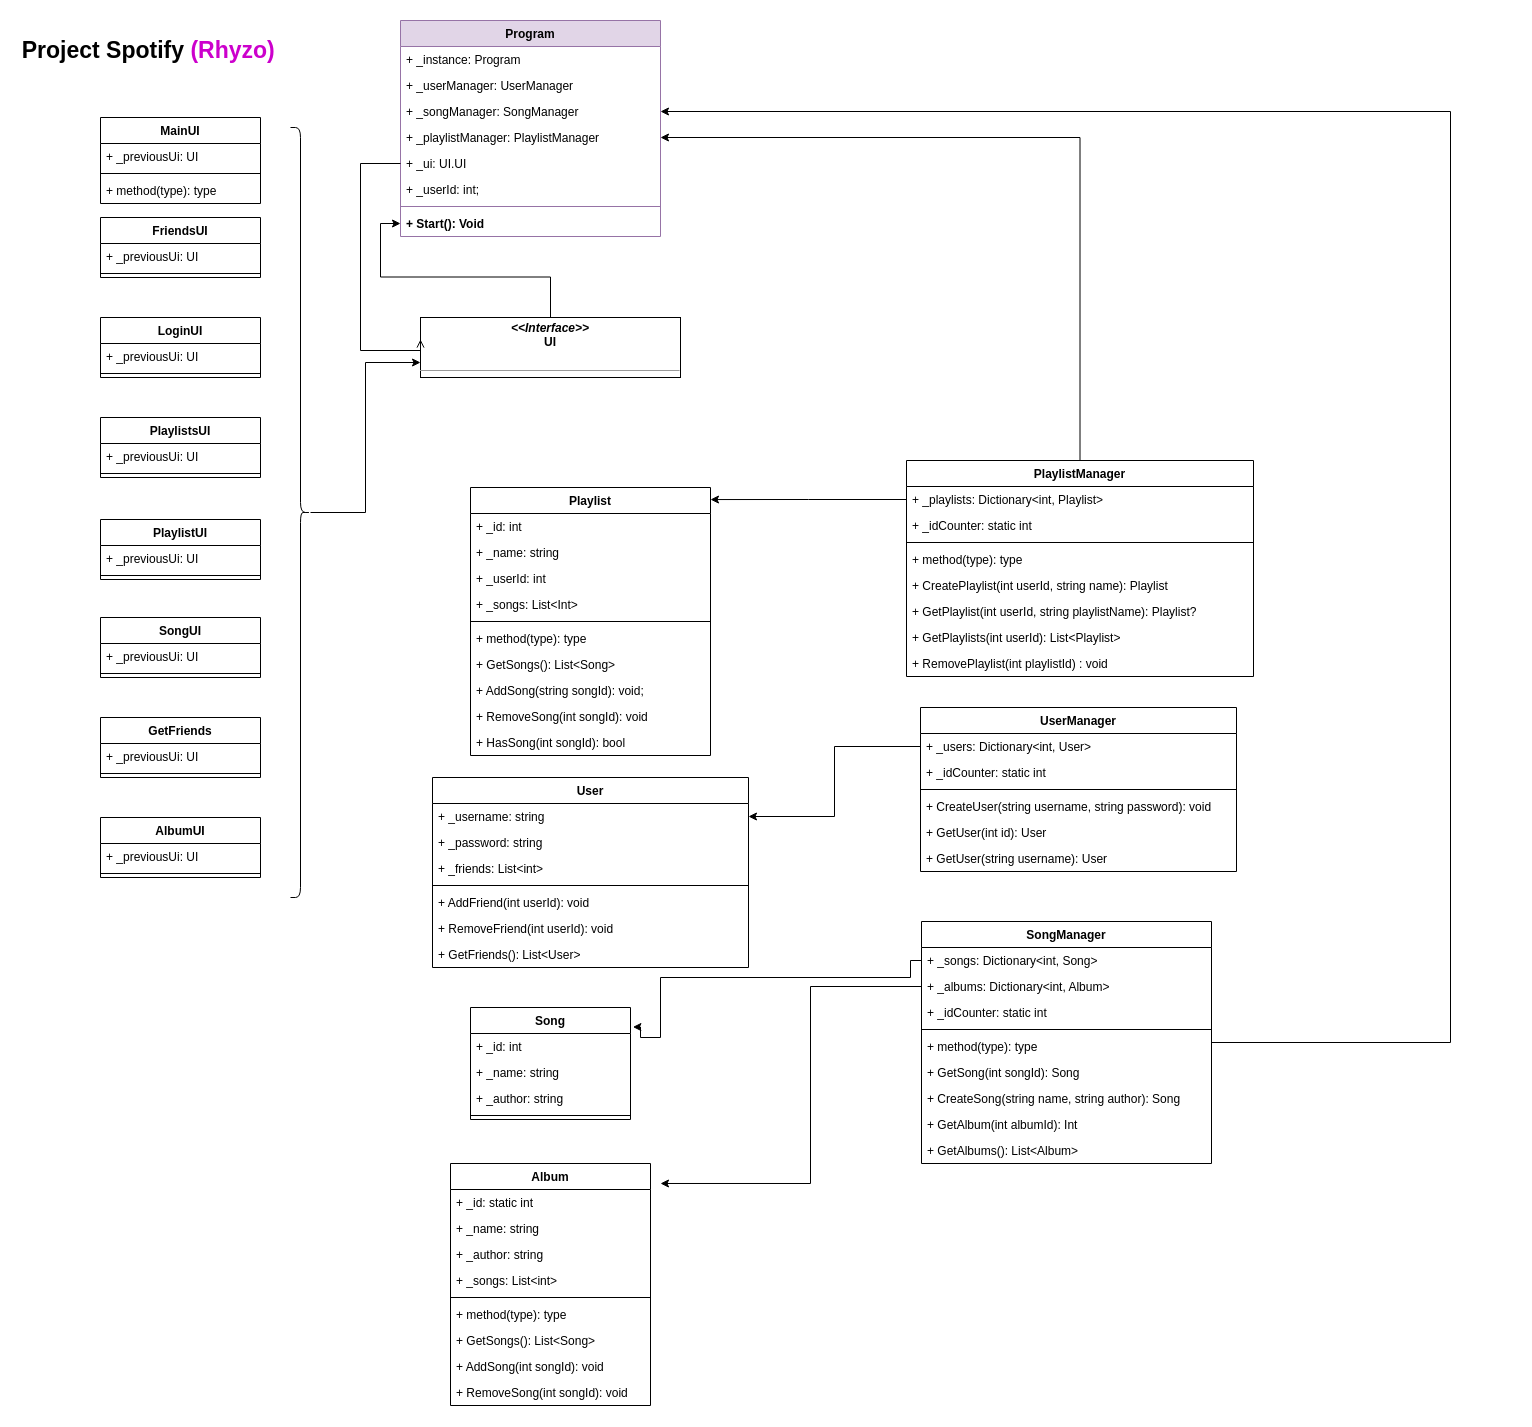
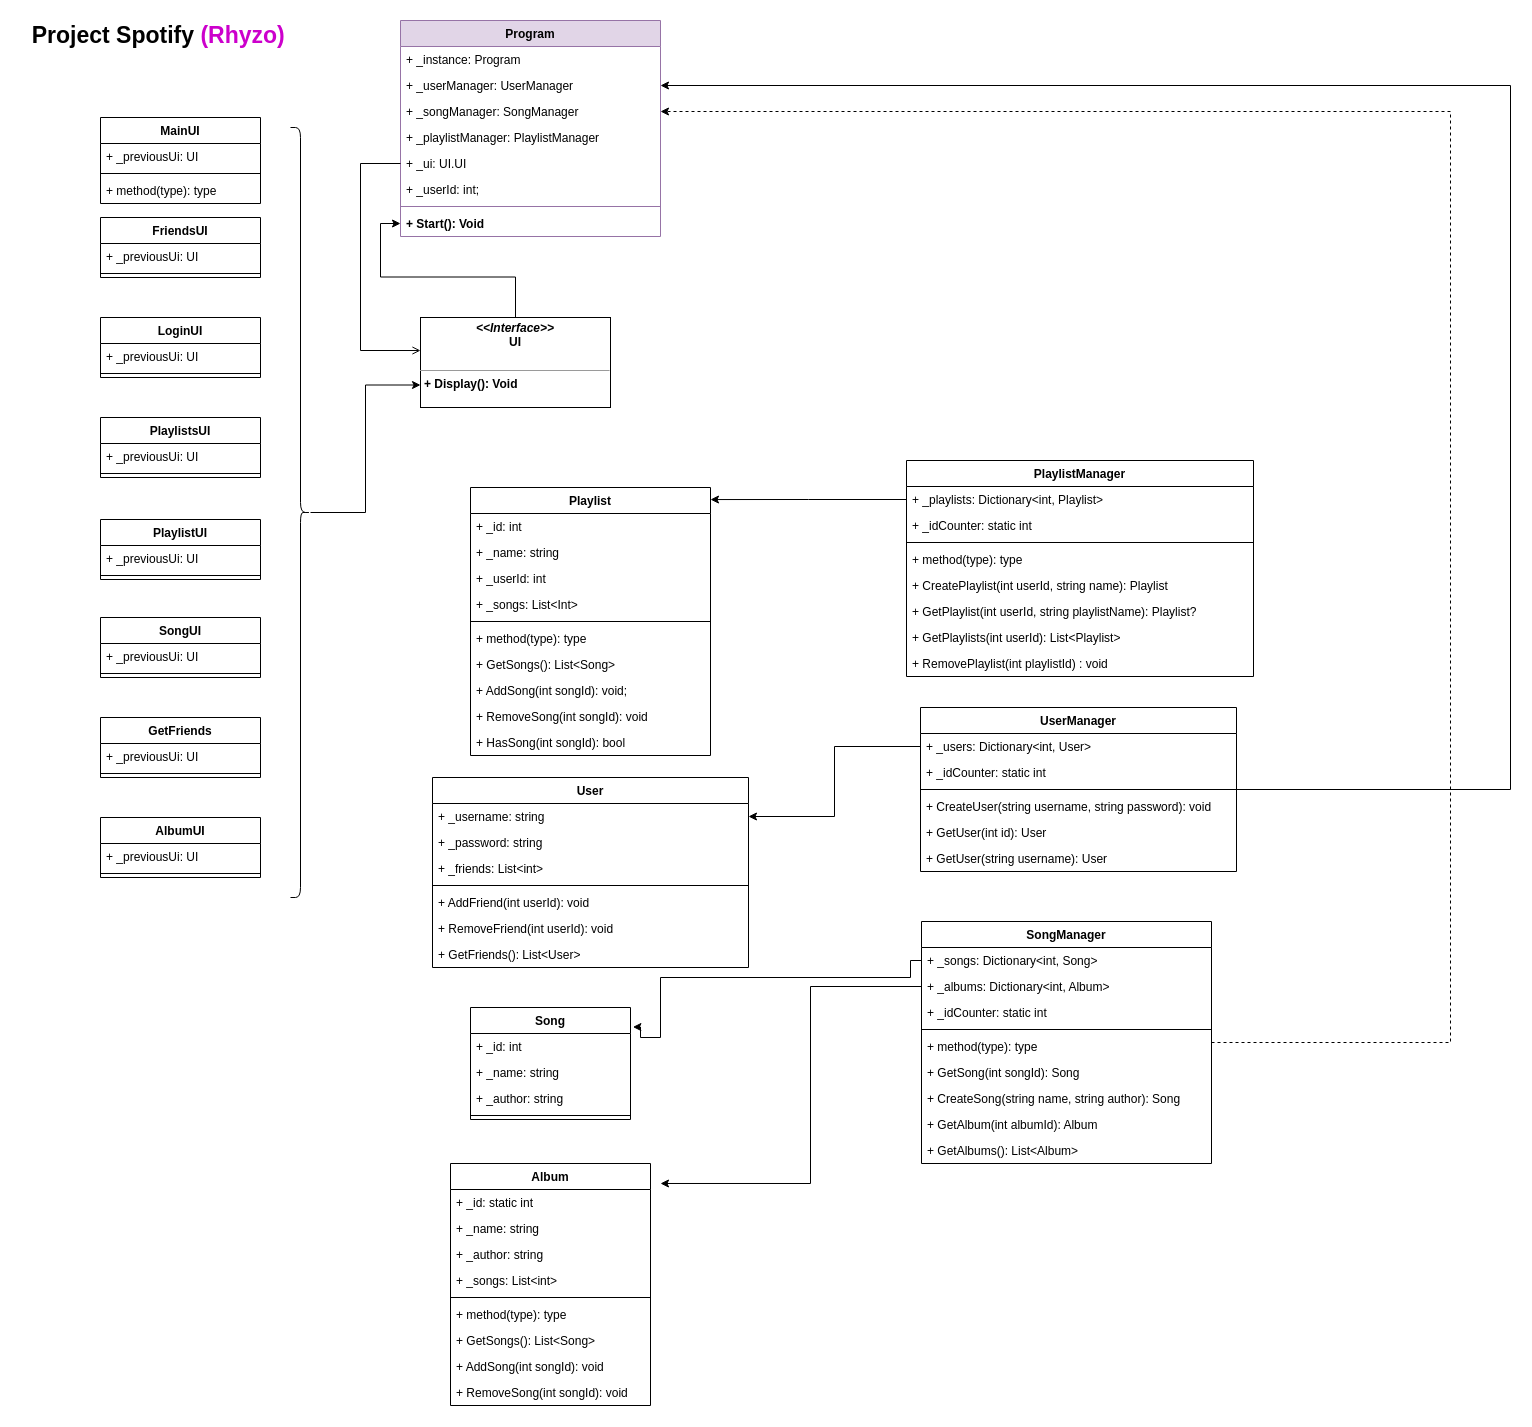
node "Project Spotify (Rhyzo)": moved (146, 51) -> (156, 36)
edge "PlaylistManager" -> "+ _playlistManager: PlaylistManager": removed
edge "UserManager" -> "+ _userManager: UserManager": added
edge "SongManager" -> "+ _songManager: SongManager": style solid -> dashed
node "<<Interface>> UI + Display(): Void": size 260x60 -> 190x90
node "+ AddSong(string songId): void;": label "+ AddSong(string songId): void;" -> "+ AddSong(int songId): void;"
node "+ GetAlbum(int albumId): Int": label "+ GetAlbum(int albumId): Int" -> "+ GetAlbum(int albumId): Album"
